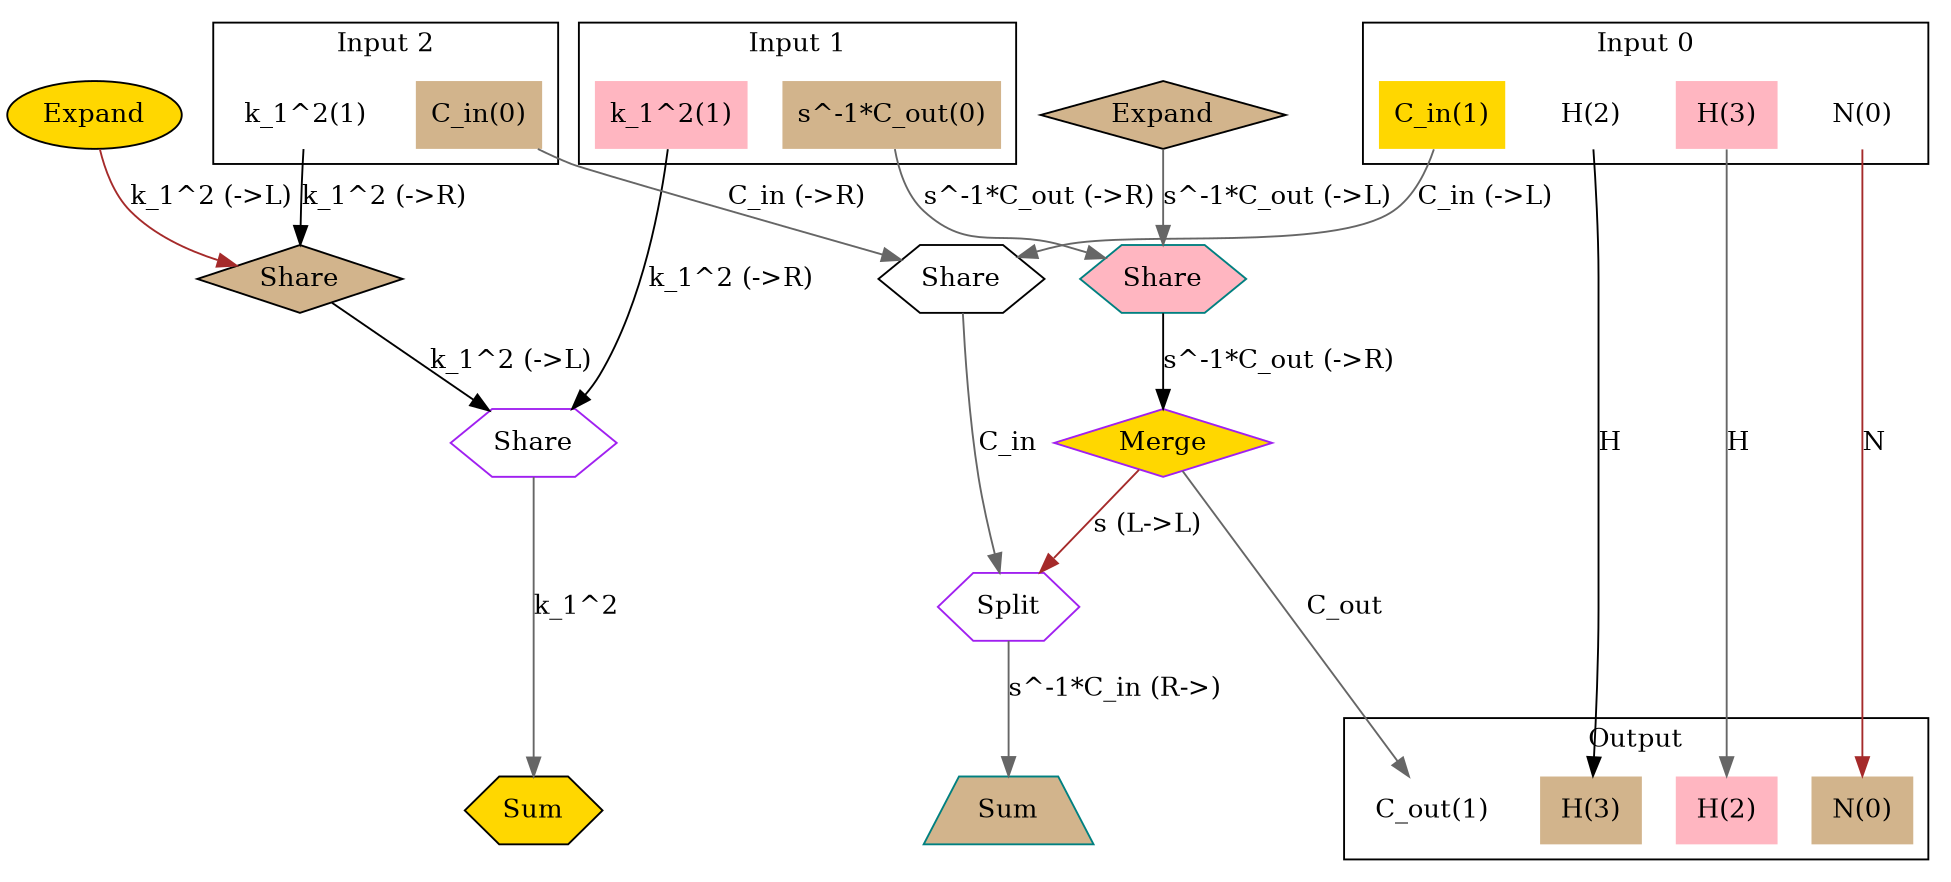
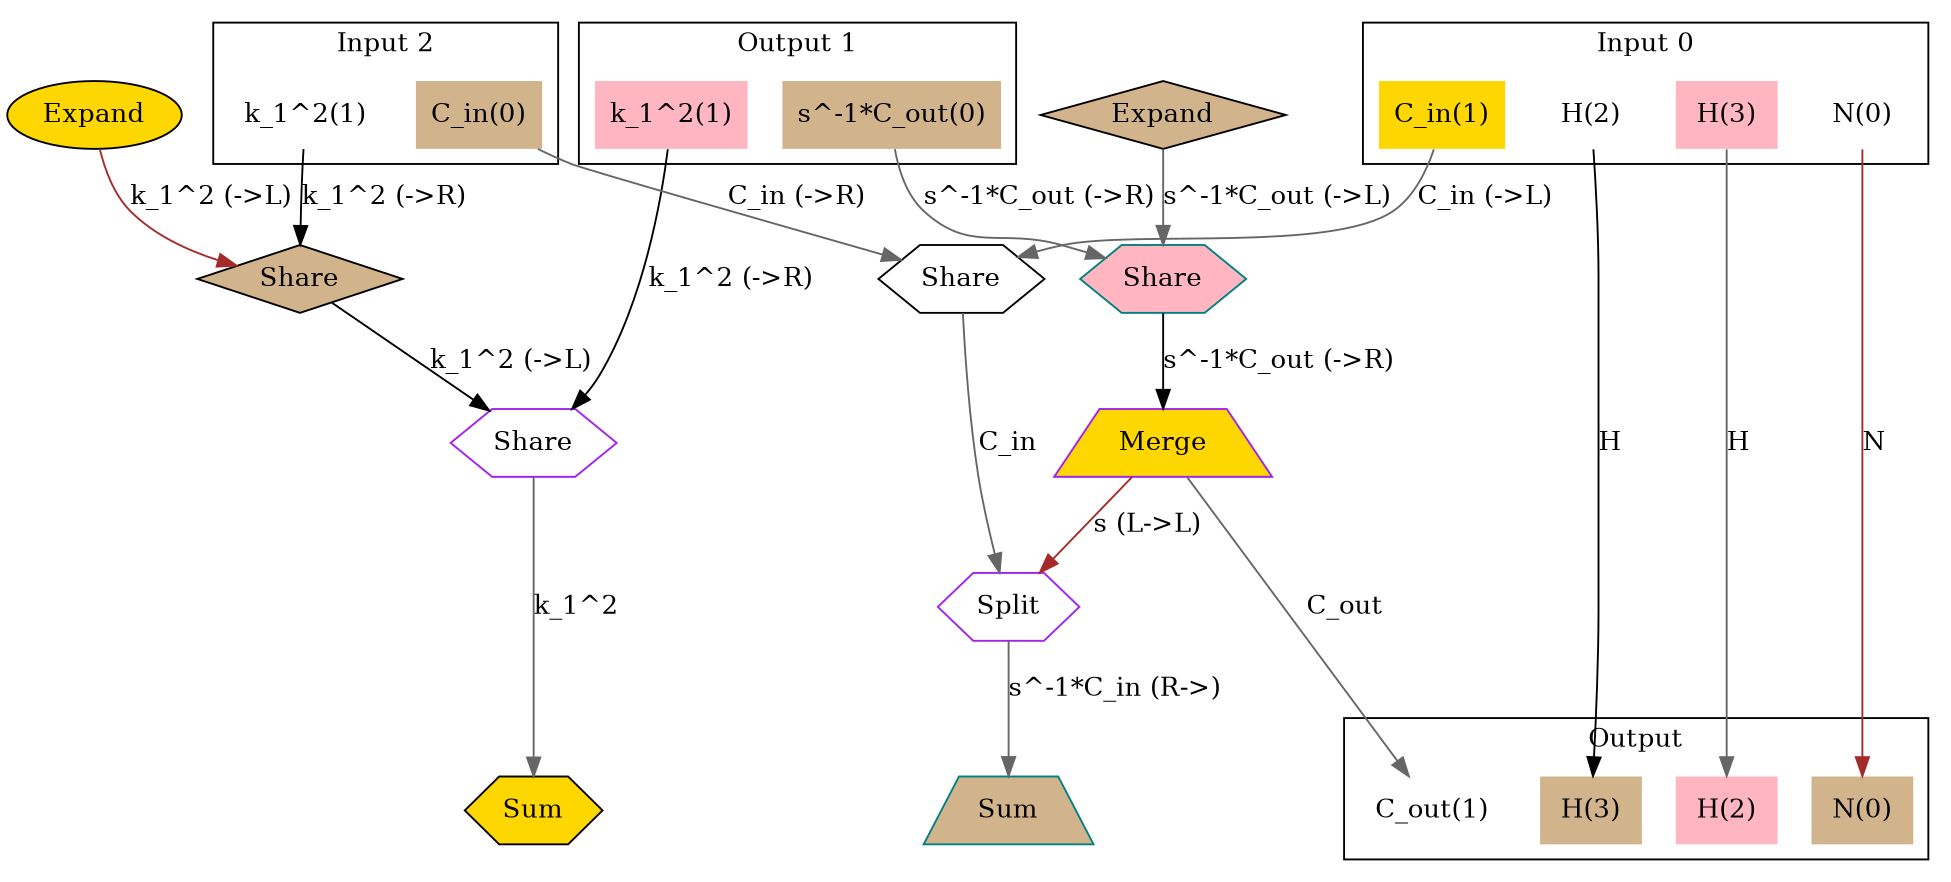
cluster "Input 1": label "Input 1" -> "Output 1"
node "Merge": shape diamond -> trapezium
